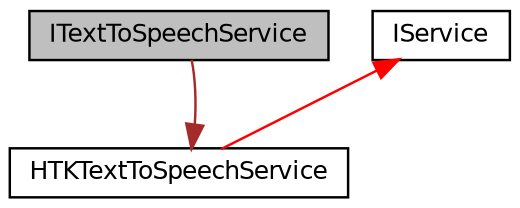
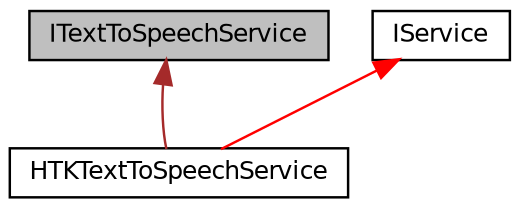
edge "ITextToSpeechService" -> "HTKTextToSpeechService": reversed
